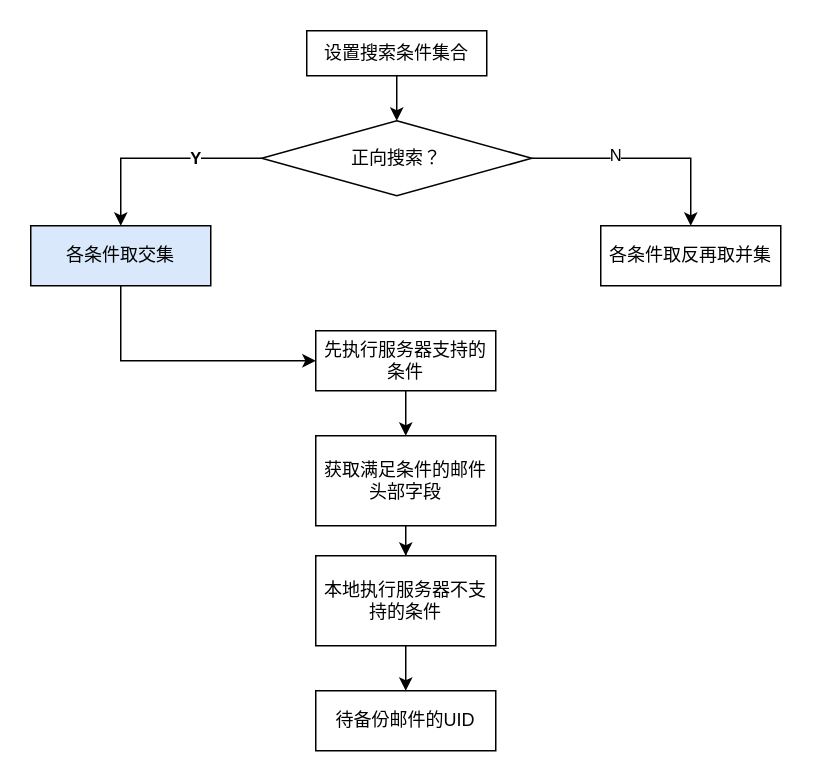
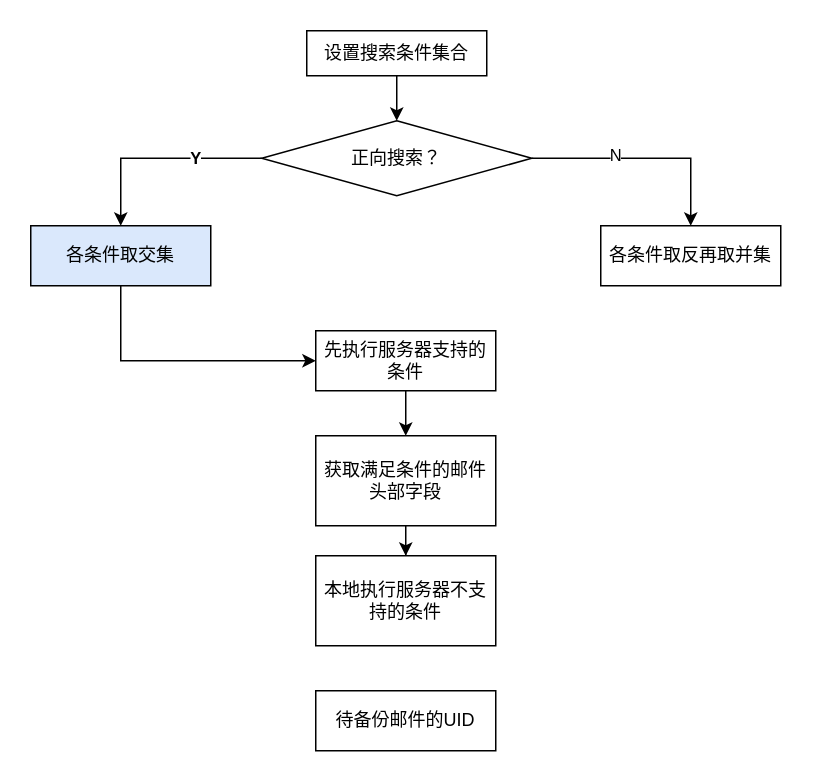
edge "本地执行服务器不支持的条件" -> "待备份邮件的UID": removed
